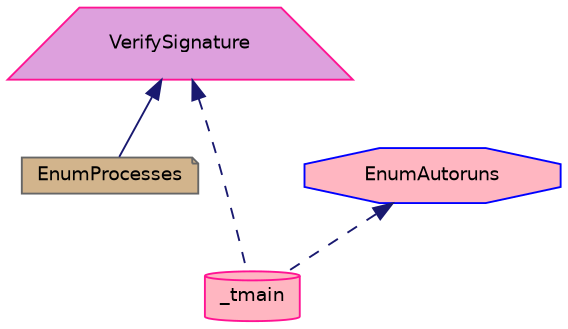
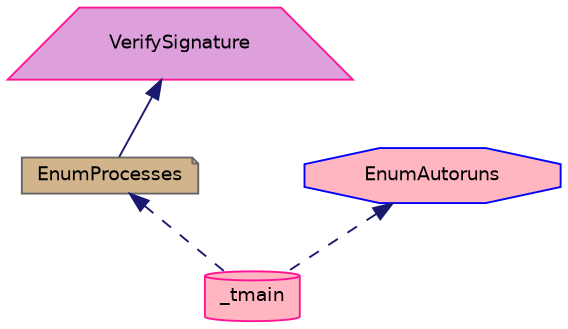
edge "_tmain" -> "VerifySignature": now "_tmain" -> "EnumProcesses"
